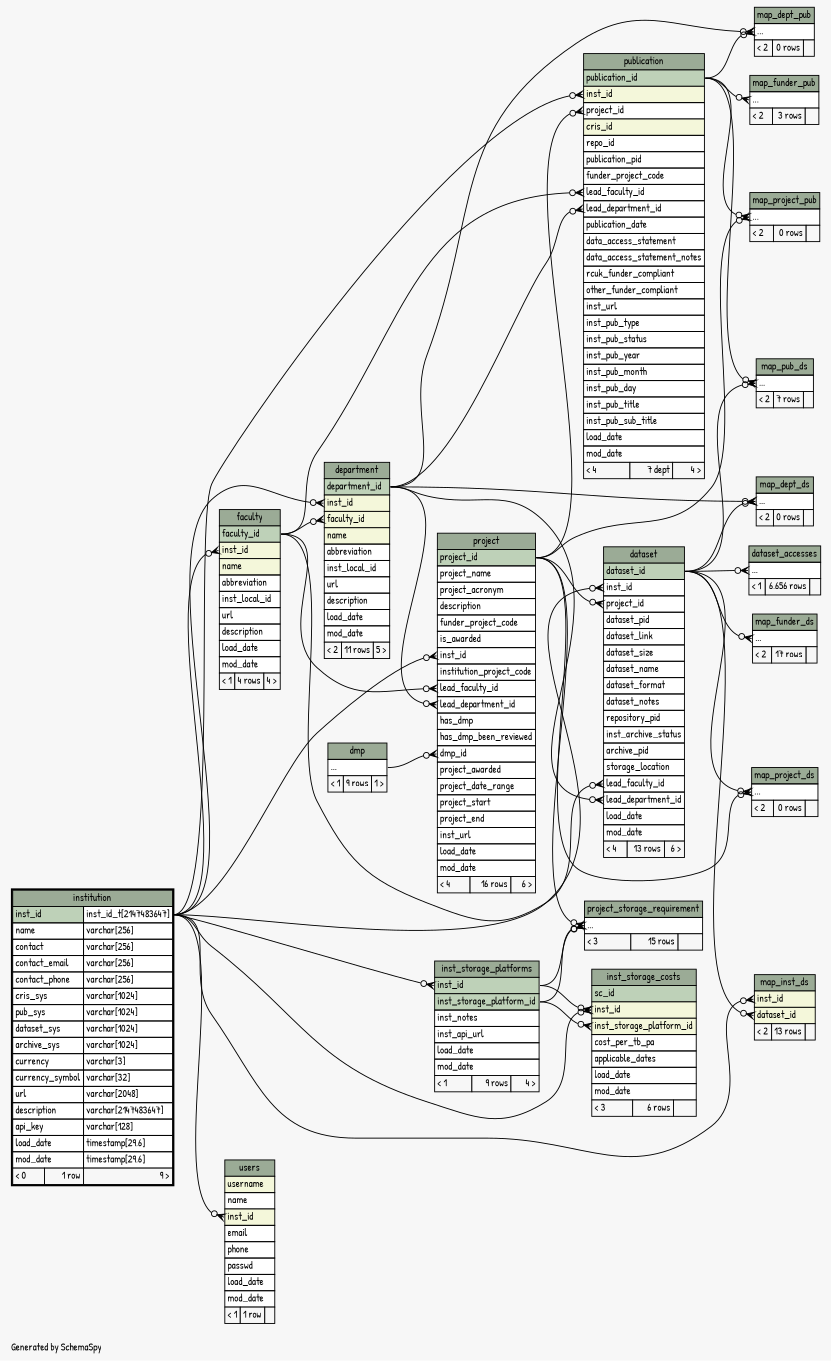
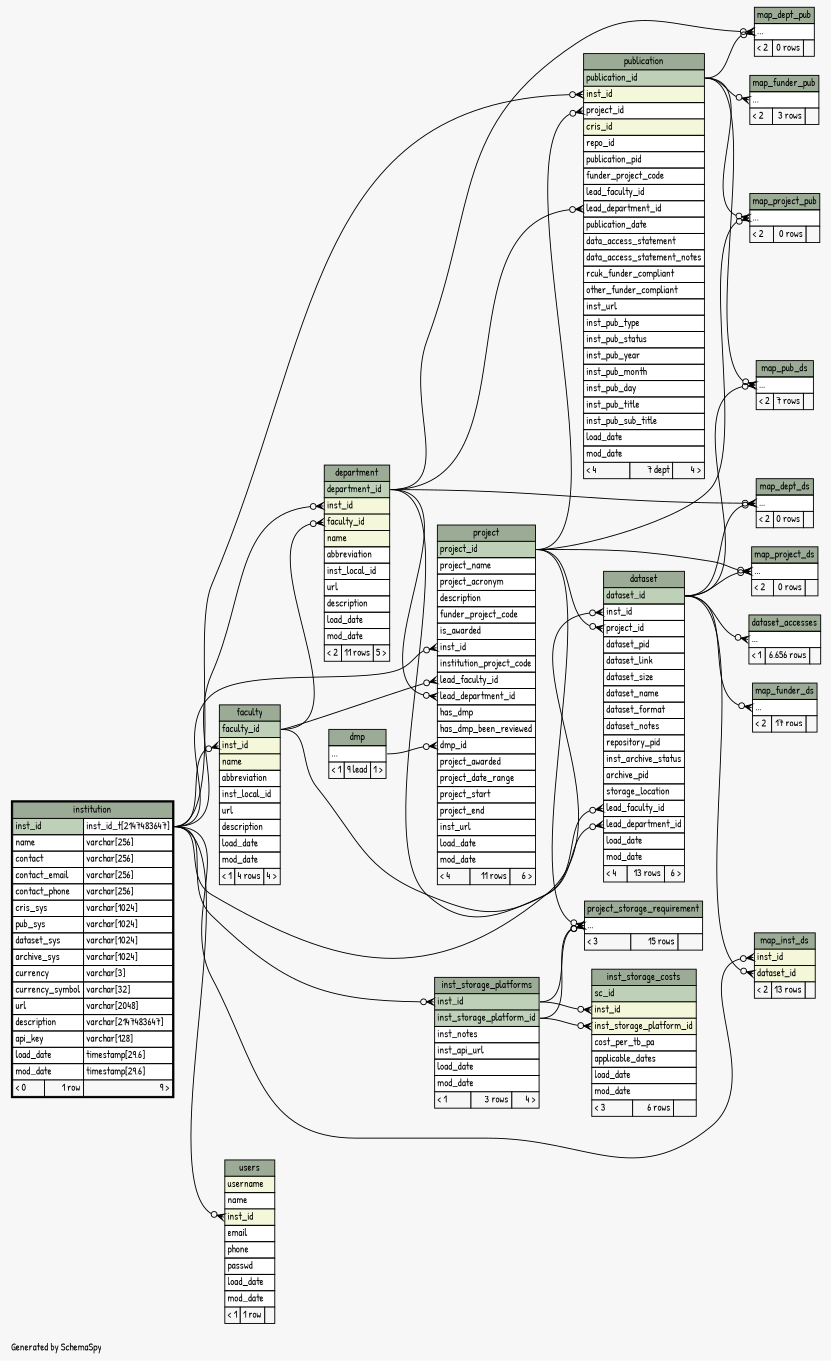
edge "faculty" -> "publication": removed
node "dmp": text "9 rows" -> "9 lead"
node "project": text "16 rows" -> "11 rows"
node "inst_storage_platforms": text "9 rows" -> "3 rows"
edge "institution" -> "inst_storage_costs": removed
